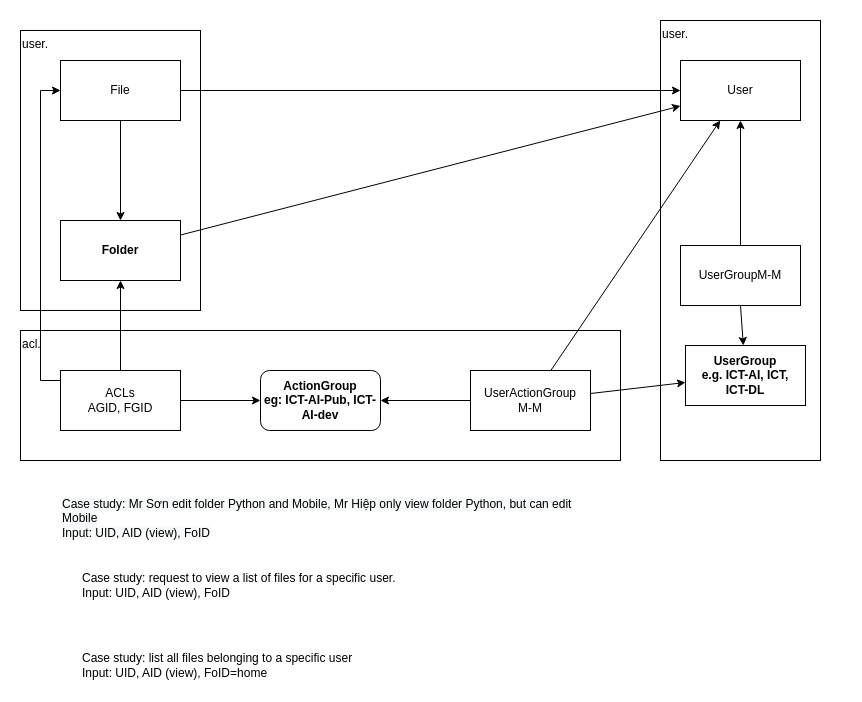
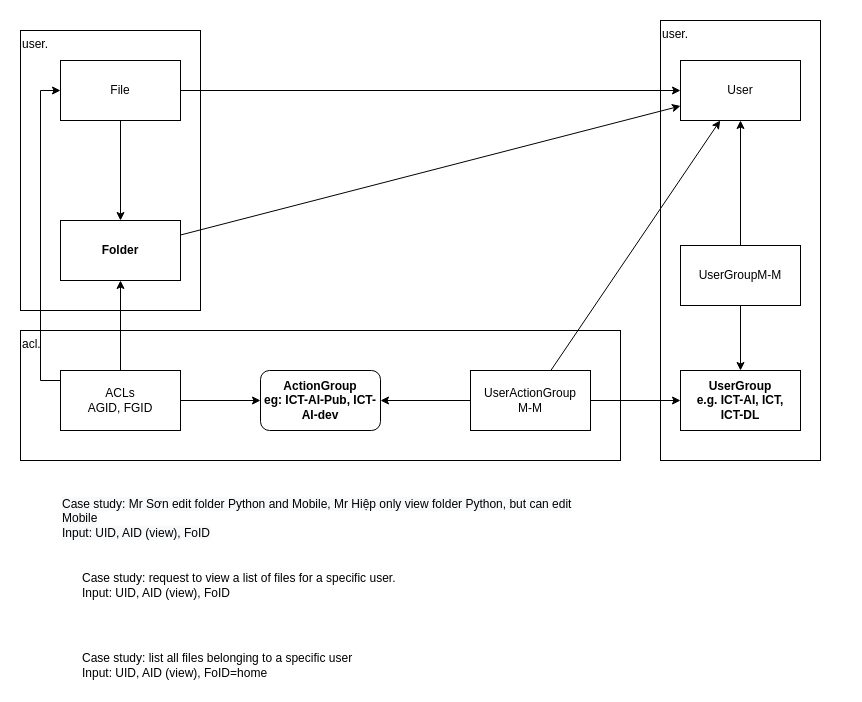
node "UserGroup e.g. ICT-AI, ICT, ICT-DL": moved (746, 376) -> (741, 401)
